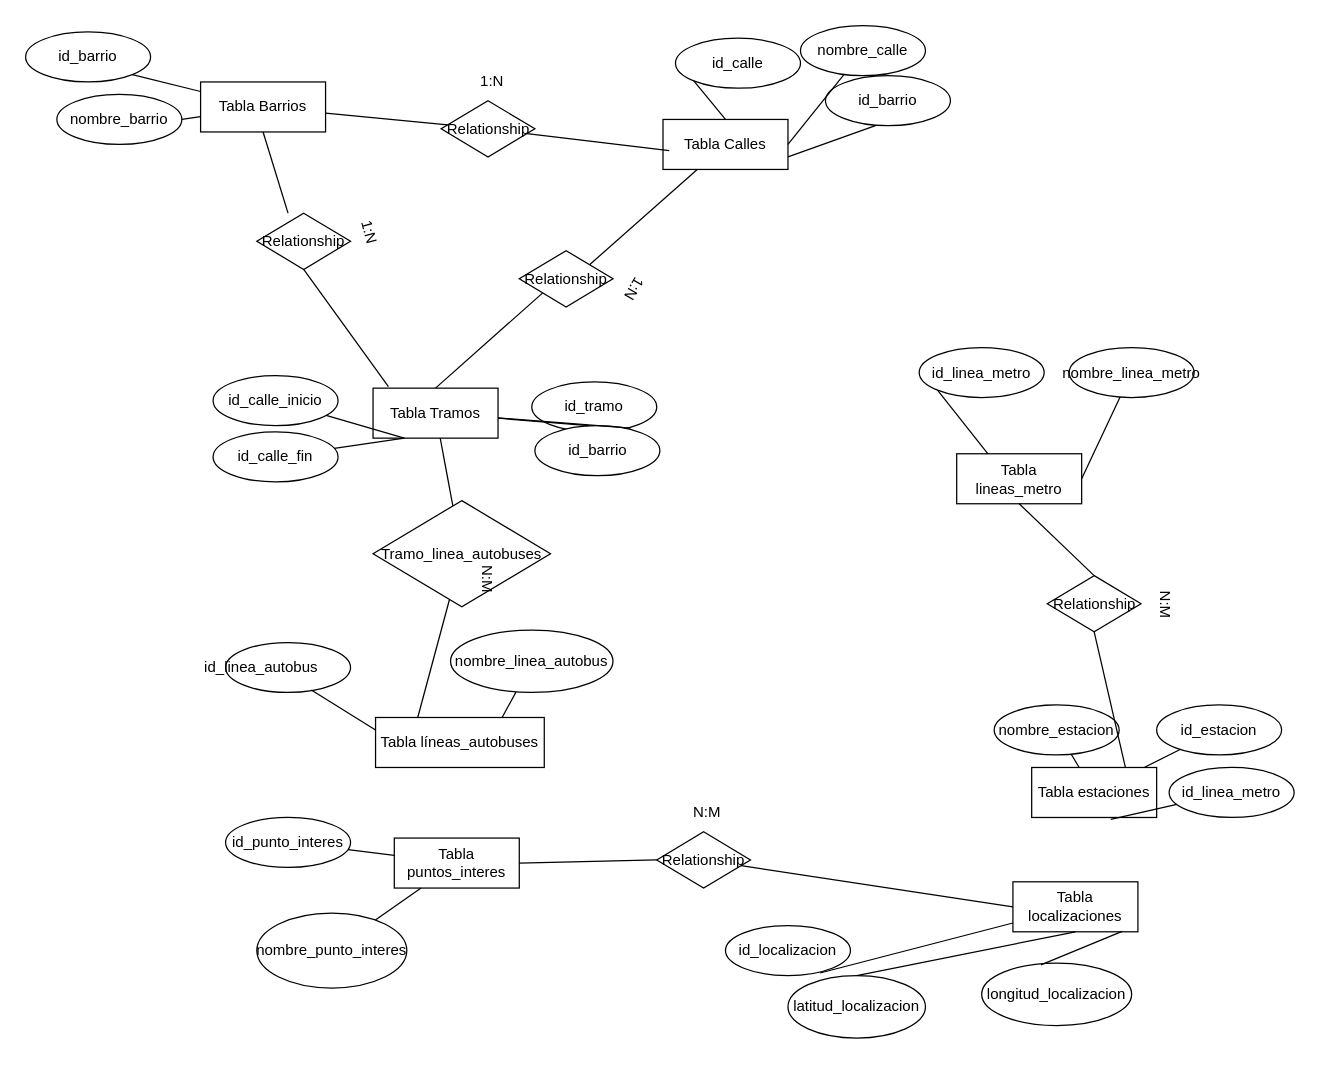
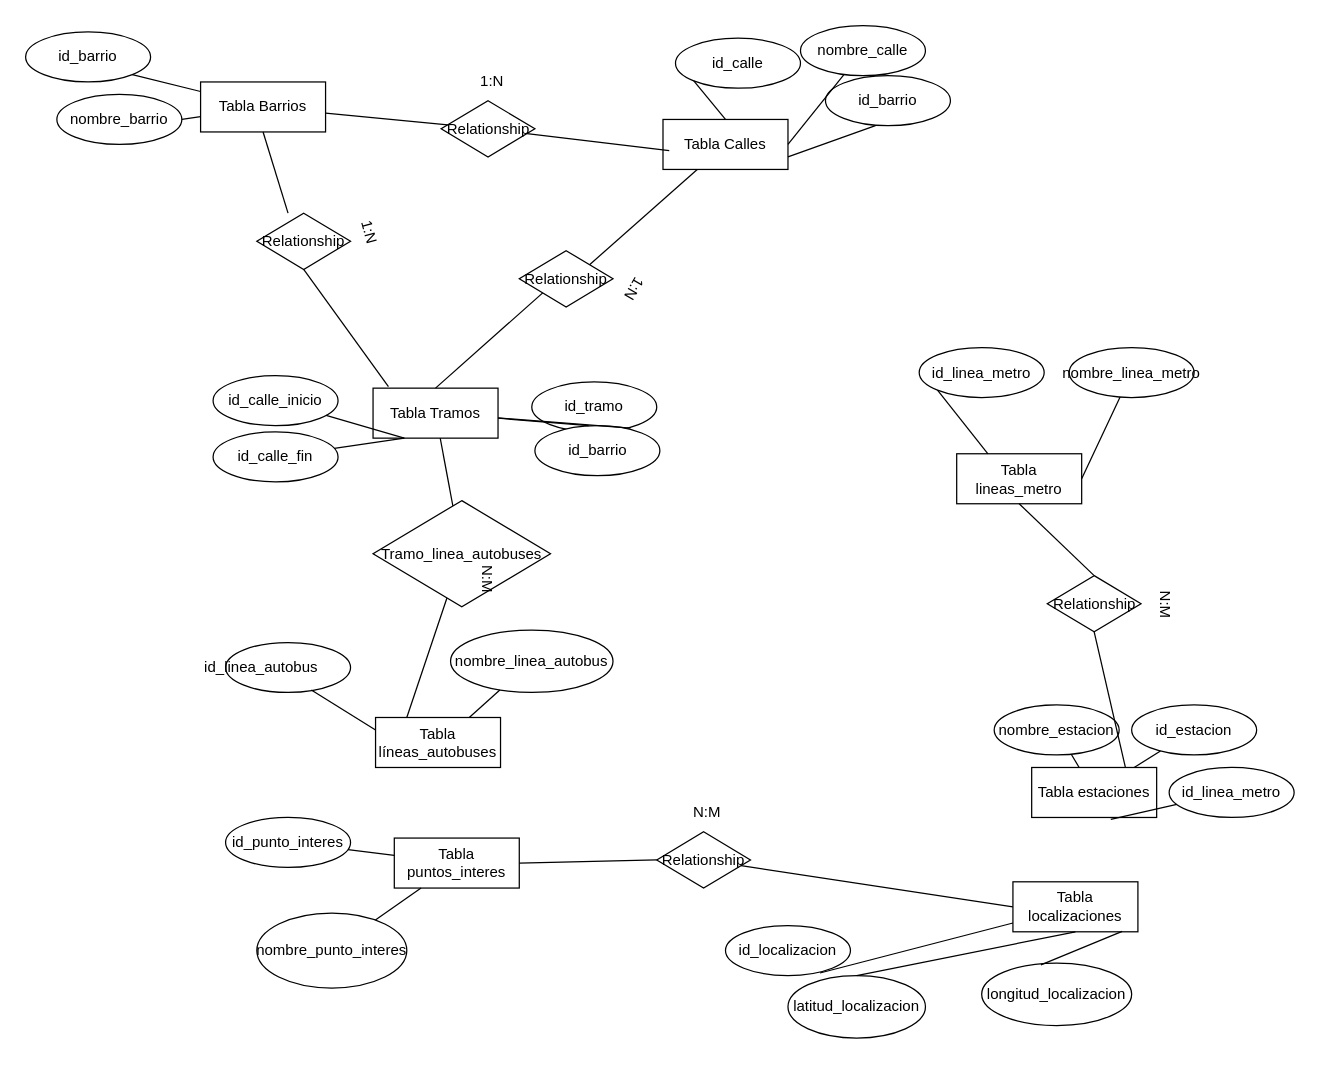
node "id_estacion": moved (1219, 730) -> (1194, 730)
node "Tabla líneas_autobuses": size 169x50 -> 125x50
